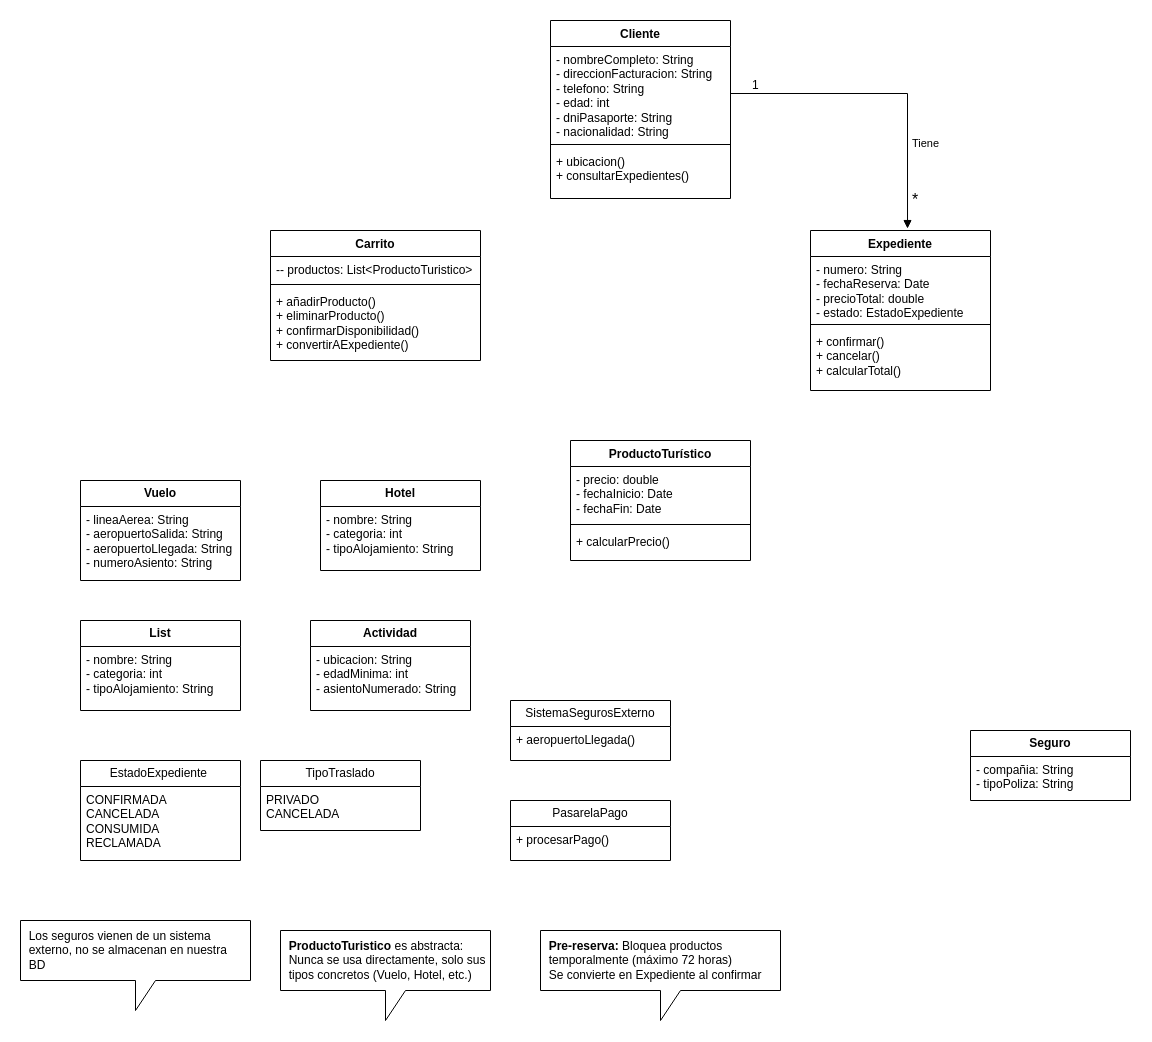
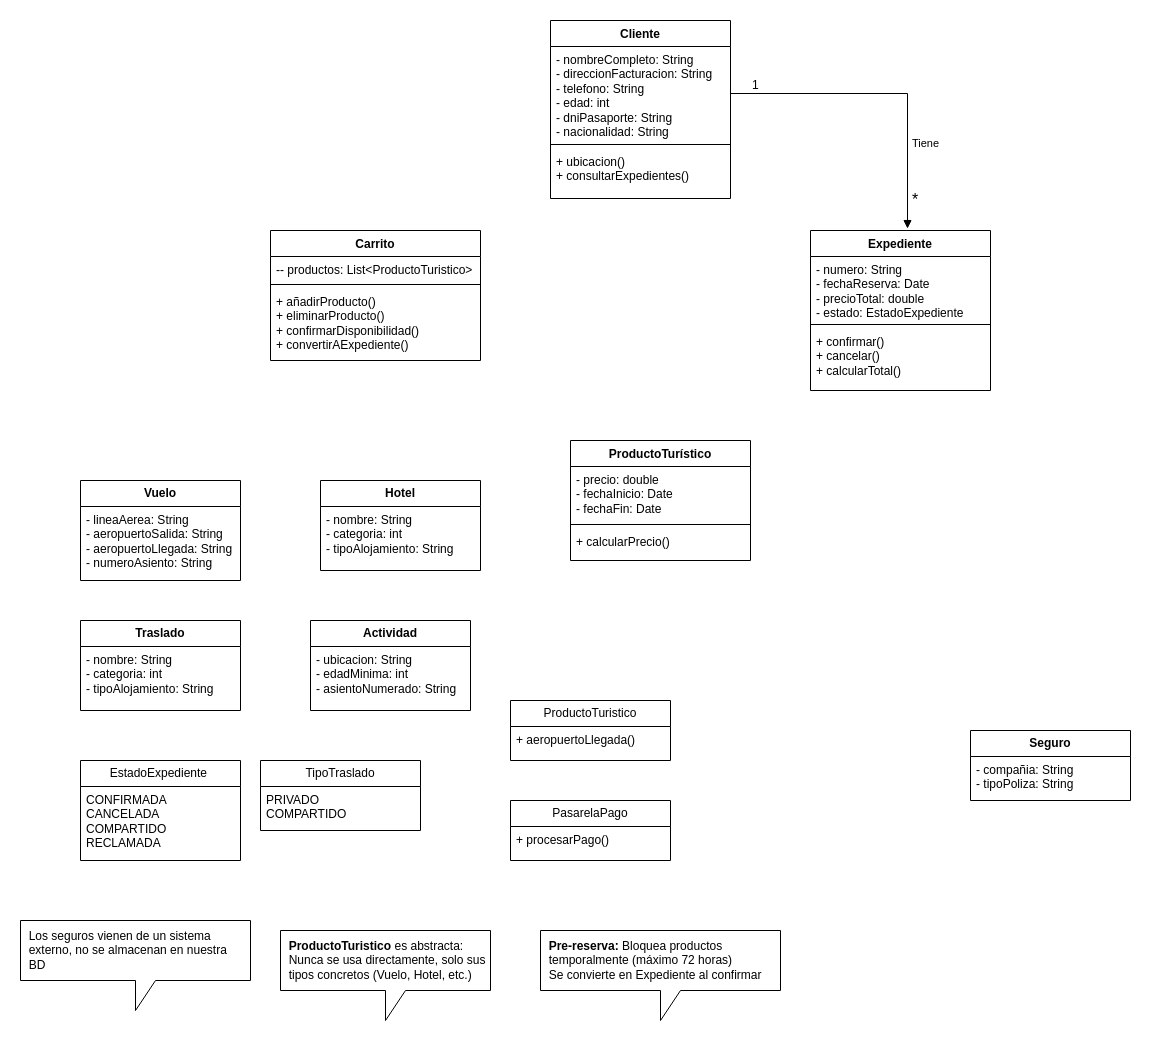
node "List": label "List" -> "Traslado"
node "SistemaSegurosExterno": label "SistemaSegurosExterno" -> "ProductoTuristico"
node "PRIVADO CANCELADA": label "PRIVADO CANCELADA" -> "PRIVADO COMPARTIDO"
node "CONFIRMADA CANCELADA CONSUMIDA RECLAMADA": label "CONFIRMADA CANCELADA CONSUMIDA RECLAMADA" -> "CONFIRMADA CANCELADA COMPARTIDO RECLAMADA"
